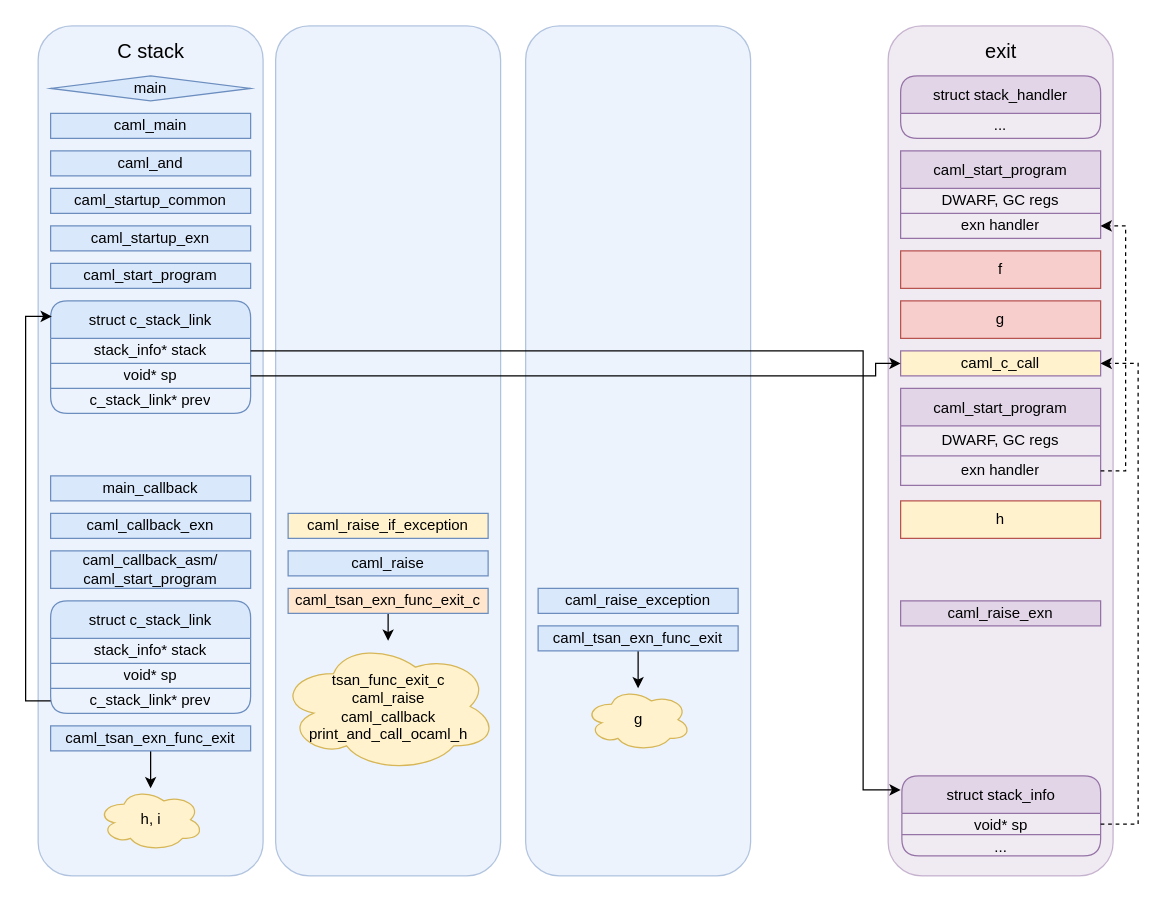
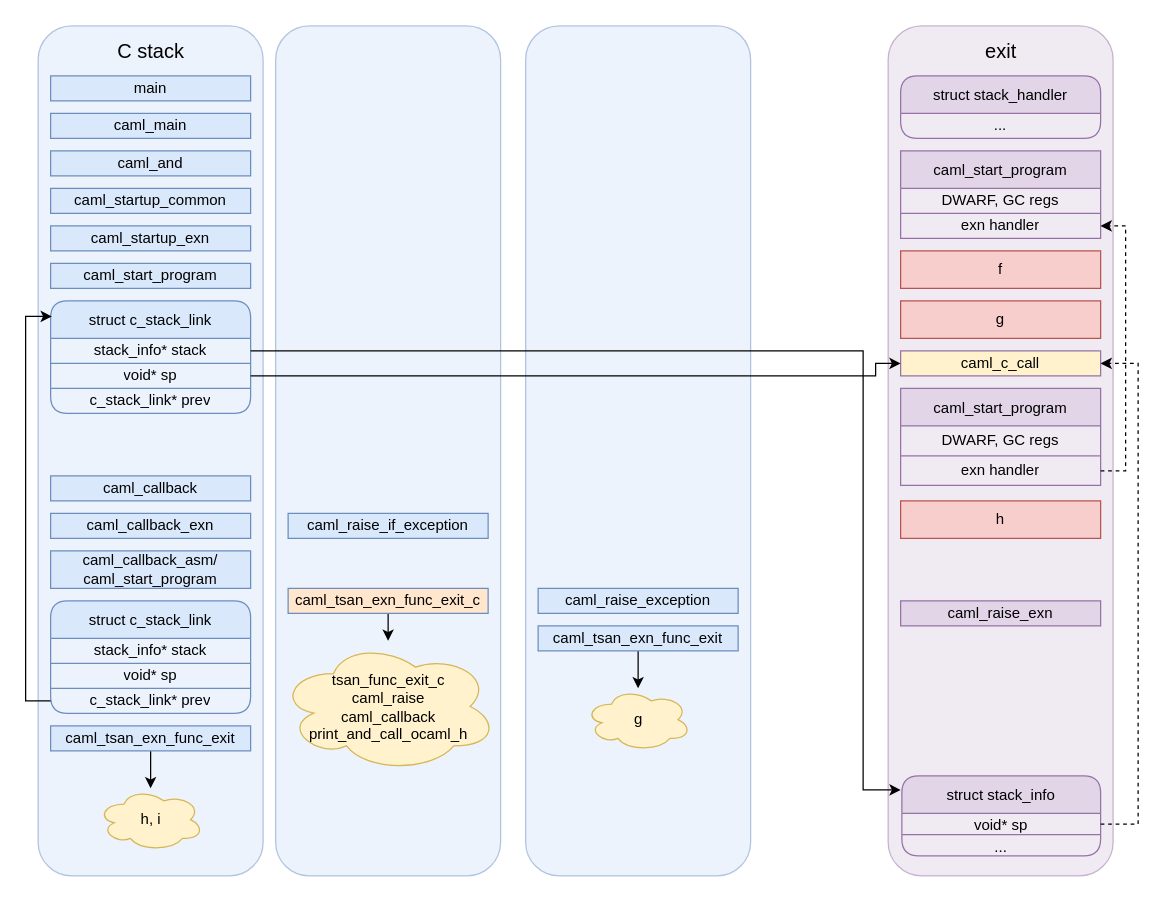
node "main": shape diamond -> rectangle
node "main_callback": label "main_callback" -> "caml_callback"
node "h": fillcolor #fff2cc -> #f8cecc
node "caml_raise_if_exception": fillcolor #fff2cc -> #dae8fc
node "caml_raise": removed
